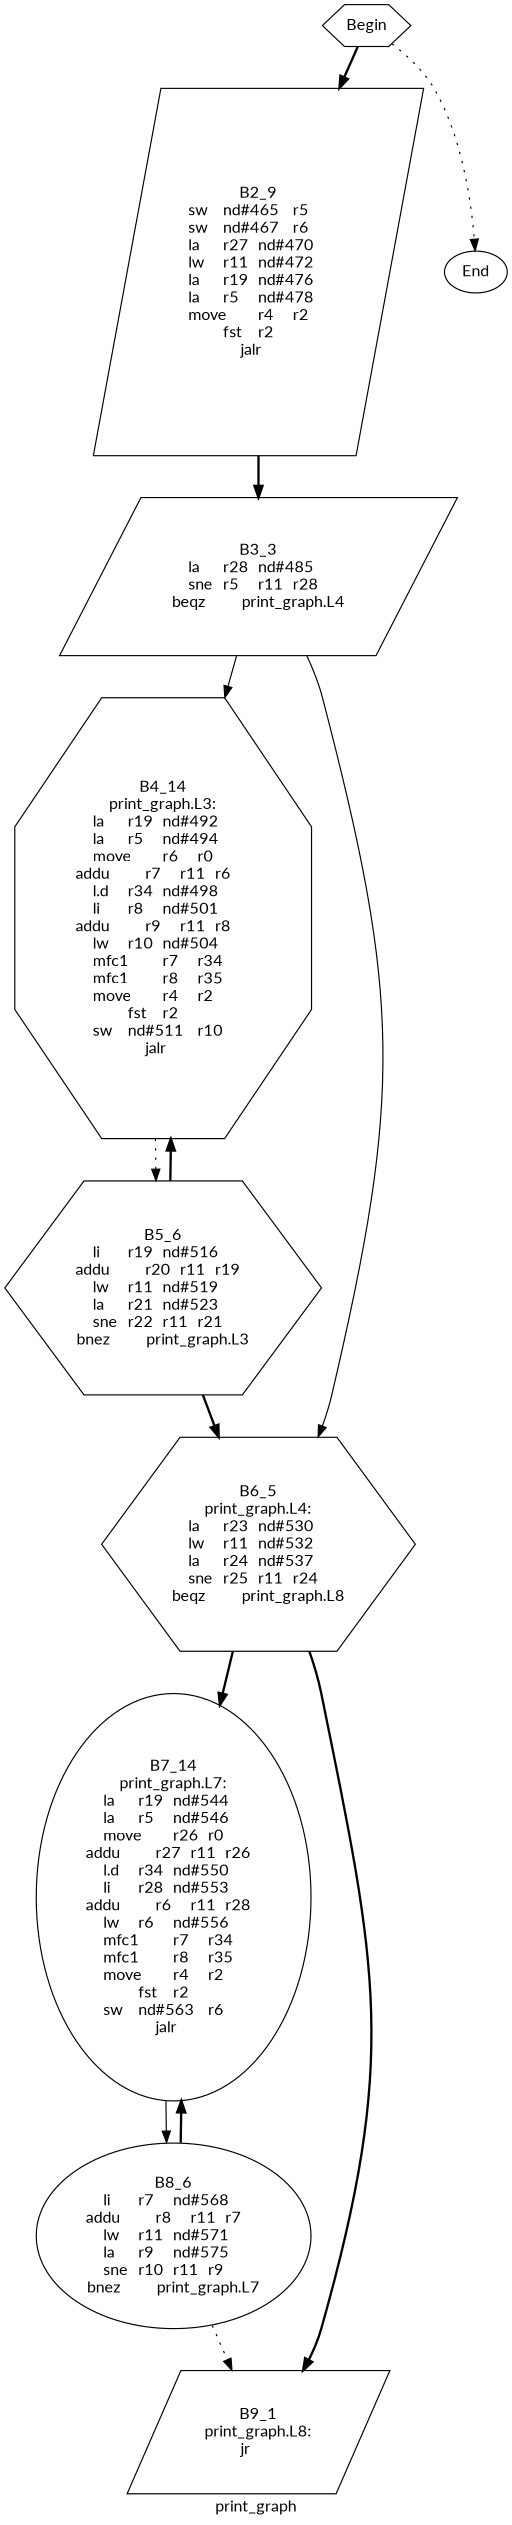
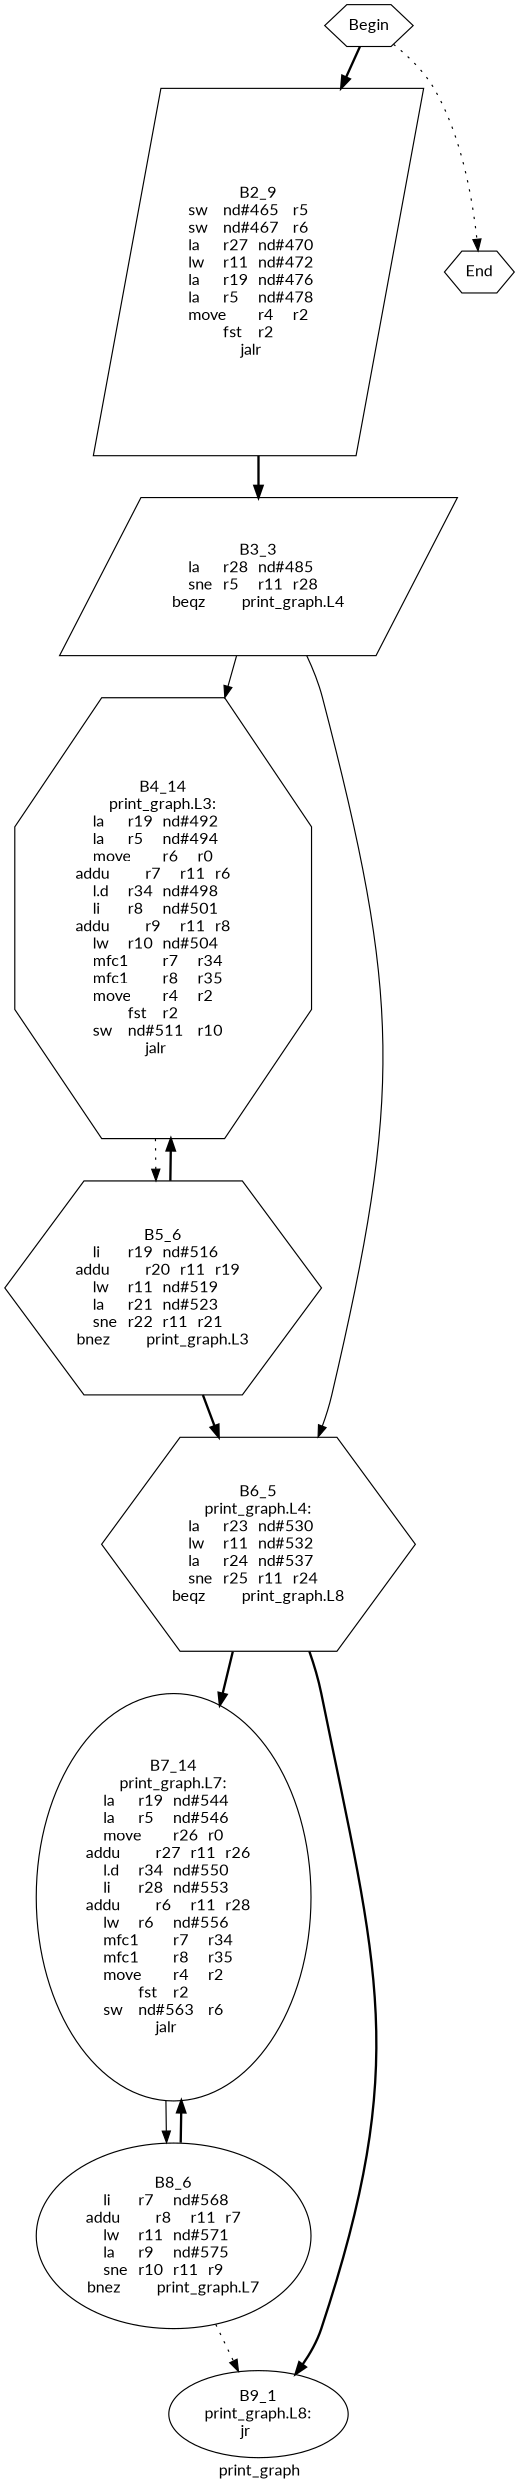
node "End": shape ellipse -> hexagon
node "B9_1 print_graph.L8: jr": shape parallelogram -> ellipse
